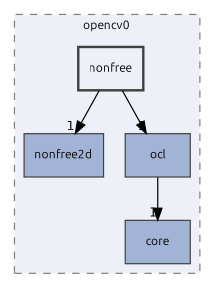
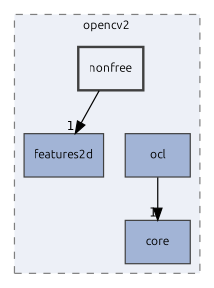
cluster "opencv0": label "opencv0" -> "opencv2"
edge "nonfree" -> "ocl": removed
node "nonfree2d": label "nonfree2d" -> "features2d"
